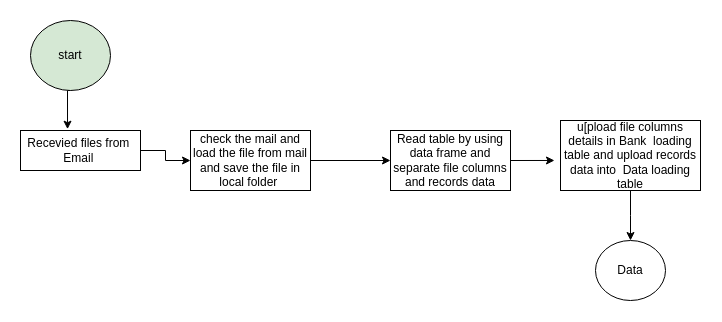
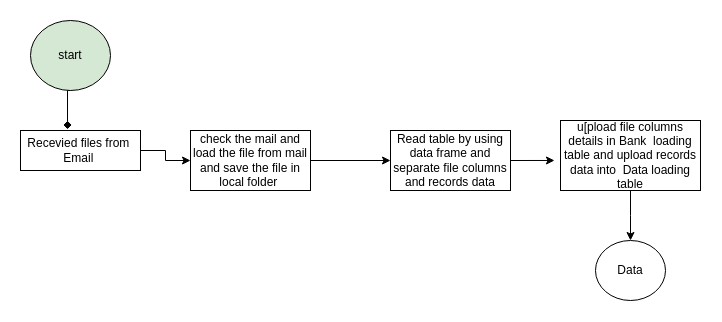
edge "start" -> "Recevied files from Email": arrowhead classic -> diamond
